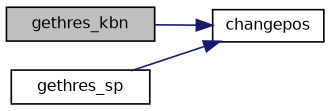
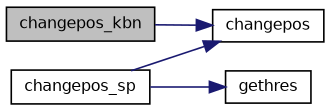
node "gethres_kbn": label "gethres_kbn" -> "changepos_kbn"
node "gethres_sp": label "gethres_sp" -> "changepos_sp"
node "gethres": added
